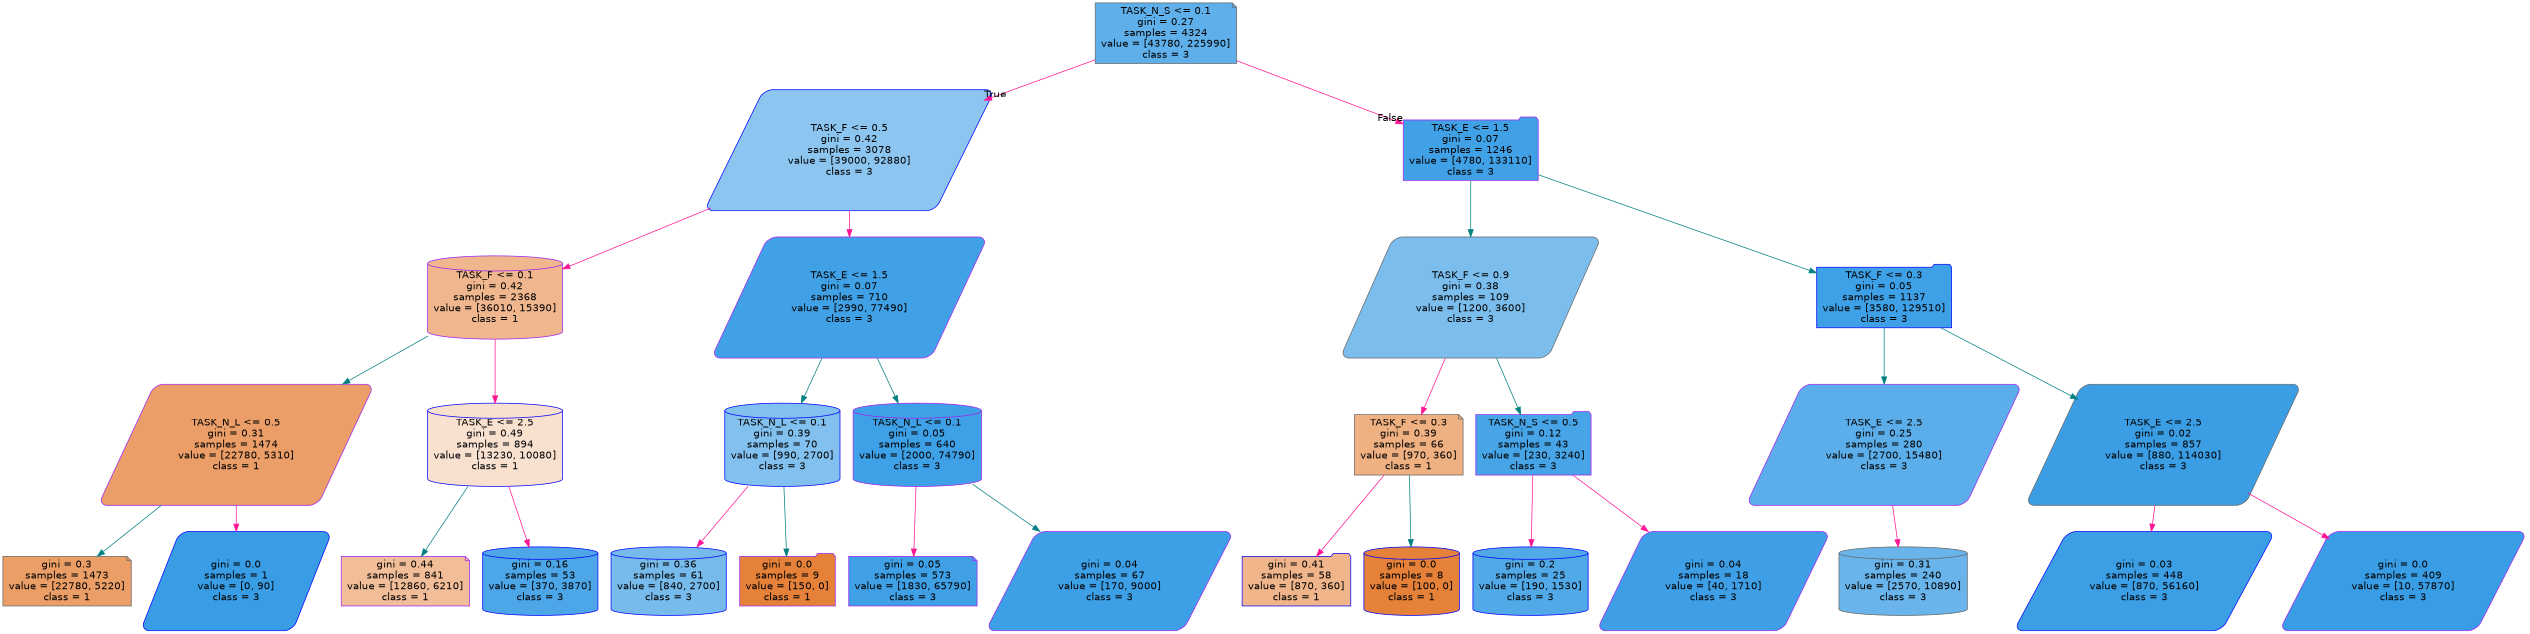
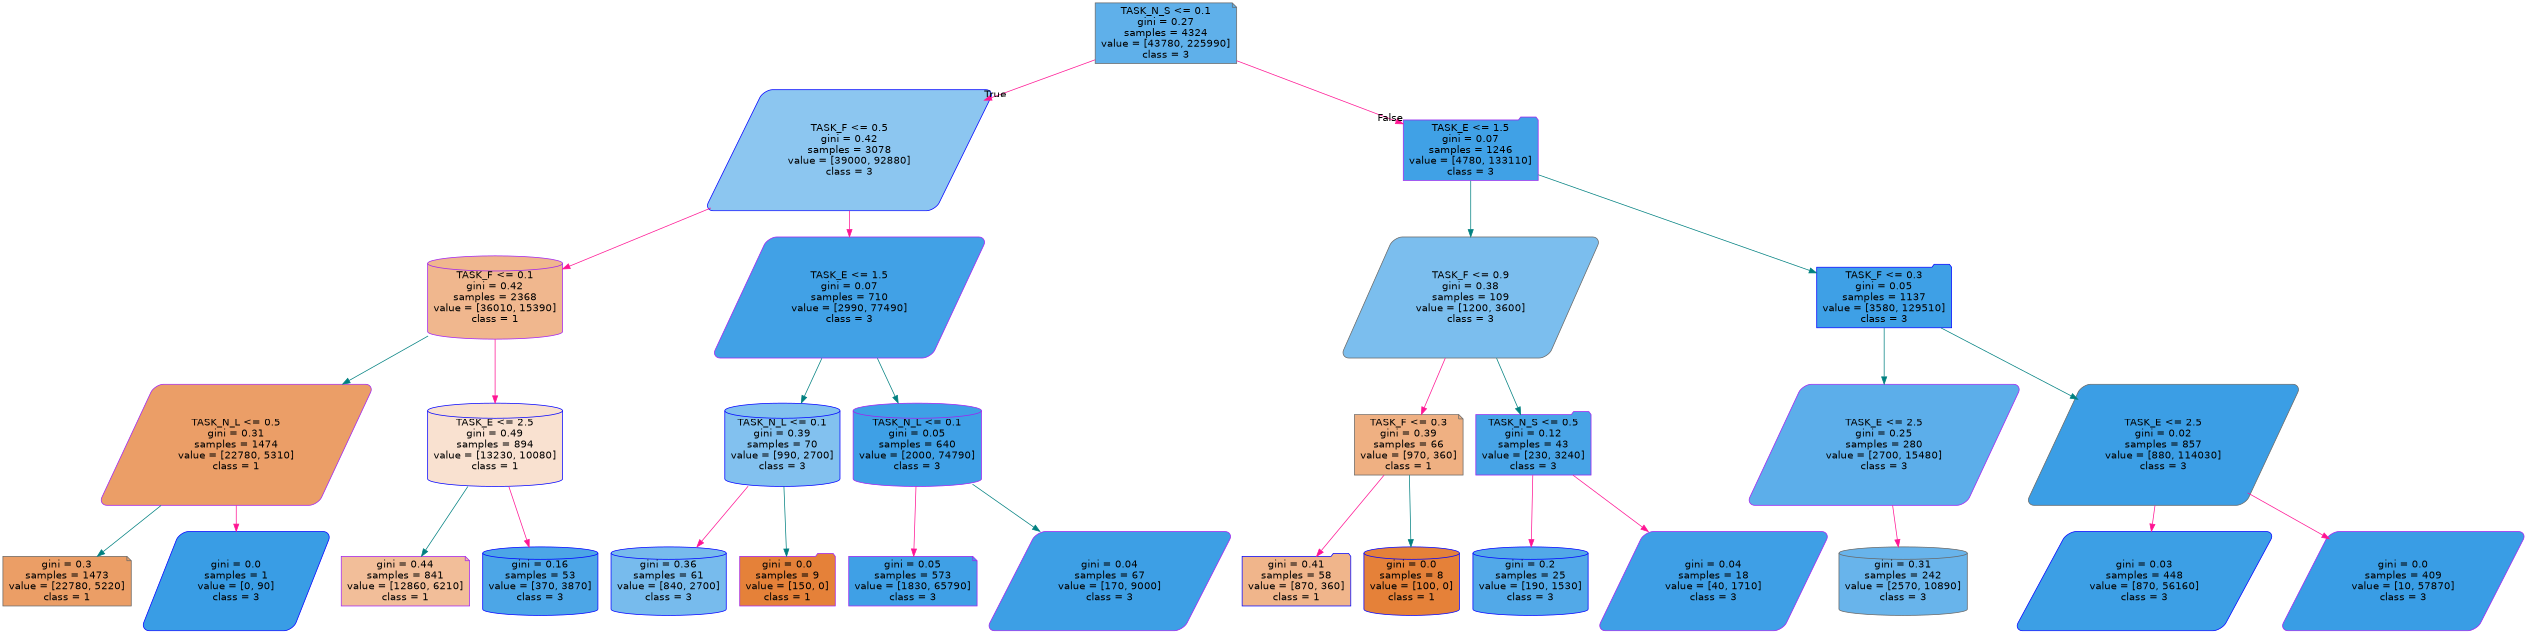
node "gini = 0.31 samples = 240 value = [2570, 10890] class = 3": label "gini = 0.31 samples = 240 value = [2570, 10890] class = 3" -> "gini = 0.31 samples = 242 value = [2570, 10890] class = 3"
